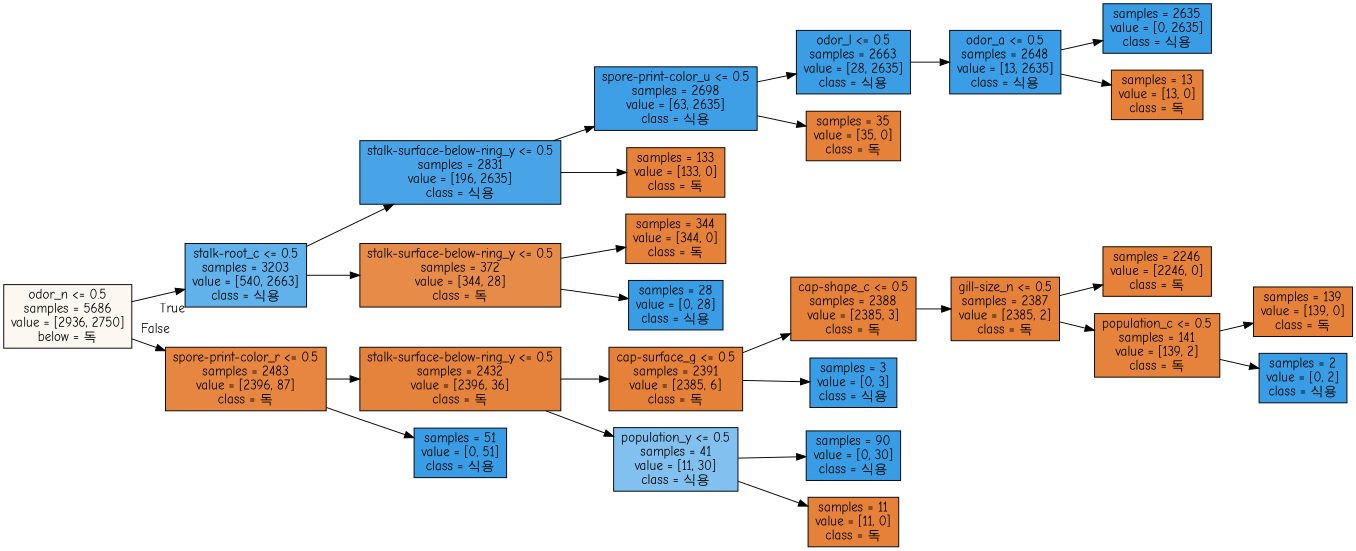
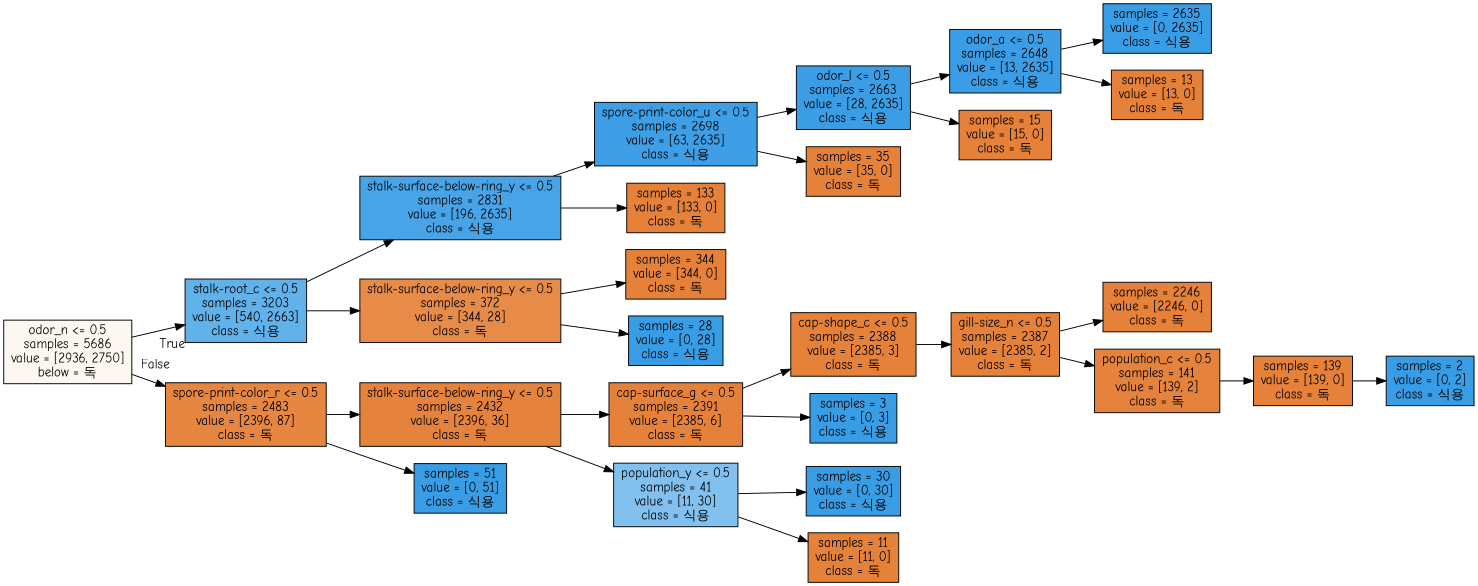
node "samples = 15 value = [15, 0] class = 독": added
edge "population_c <= 0.5 samples = 141 value = [139, 2] class = 독" -> "samples = 2 value = [0, 2] class = 식용": now "samples = 139 value = [139, 0] class = 독" -> "samples = 2 value = [0, 2] class = 식용"
node "samples = 90 value = [0, 30] class = 식용": label "samples = 90 value = [0, 30] class = 식용" -> "samples = 30 value = [0, 30] class = 식용"
